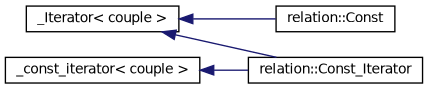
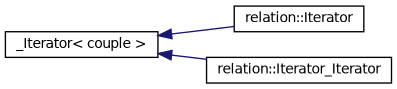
node "relation::Const": label "relation::Const" -> "relation::Iterator"
node "_const_iterator< couple >": removed
node "relation::Const_Iterator": label "relation::Const_Iterator" -> "relation::Iterator_Iterator"
